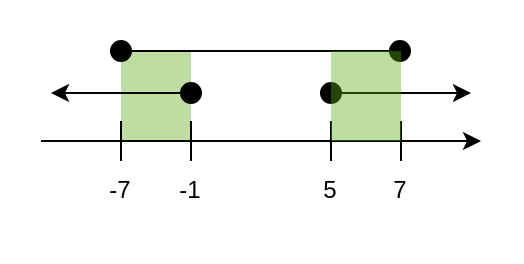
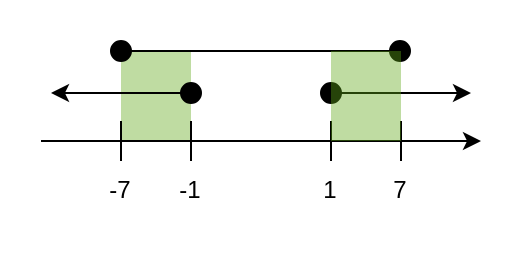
node "5": label "5" -> "1"
